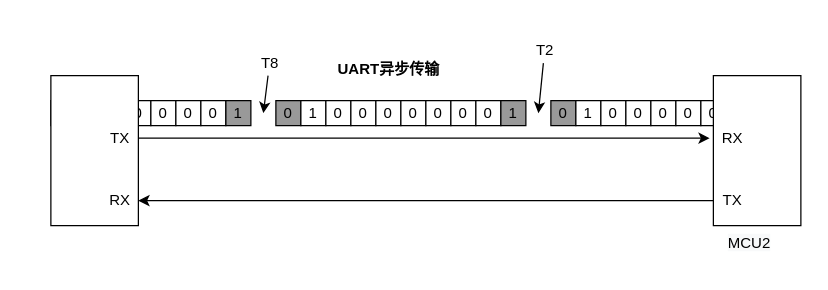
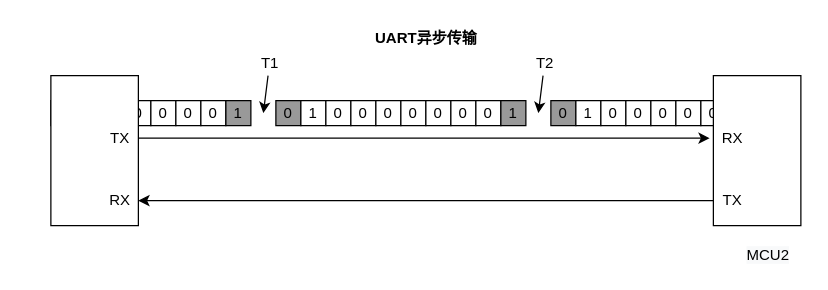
node "T2": moved (544, 51) -> (544, 63)
node "T8": label "T8" -> "T1"
node "UART异步传输": moved (388, 69) -> (426, 38)
node "MCU2": moved (763, 244) -> (782, 257)
